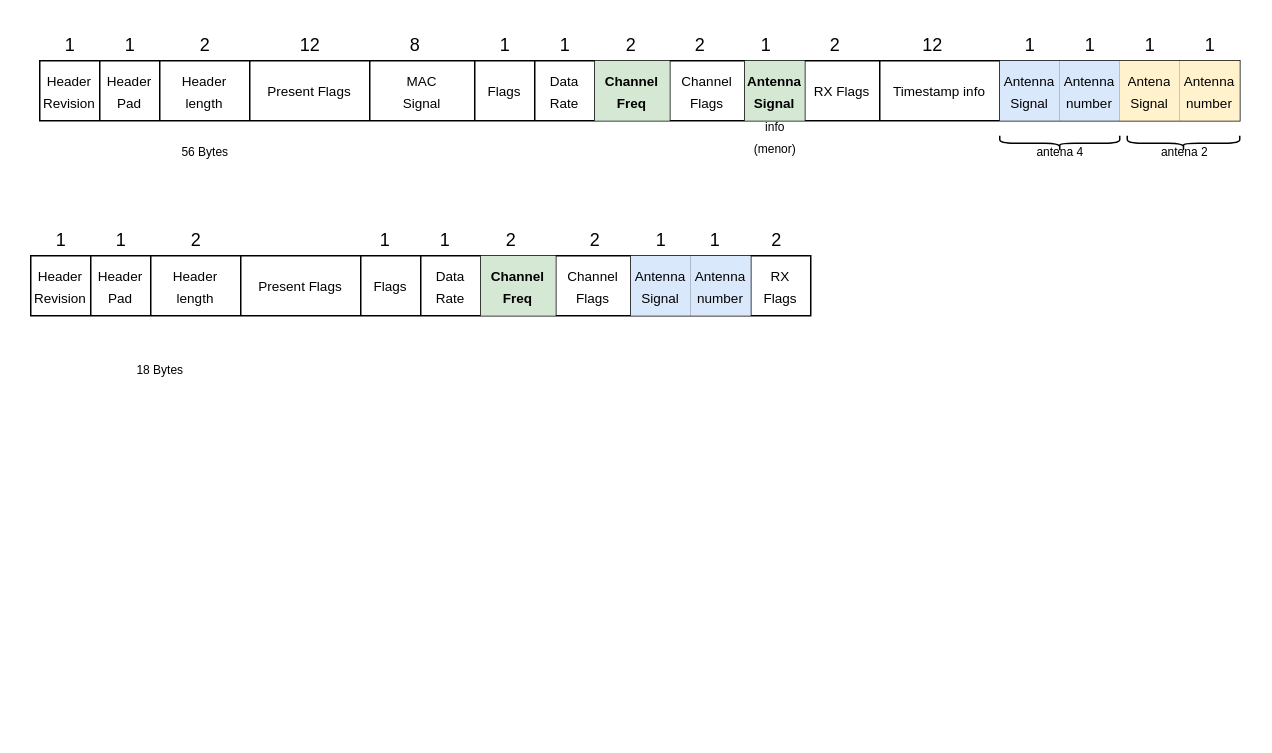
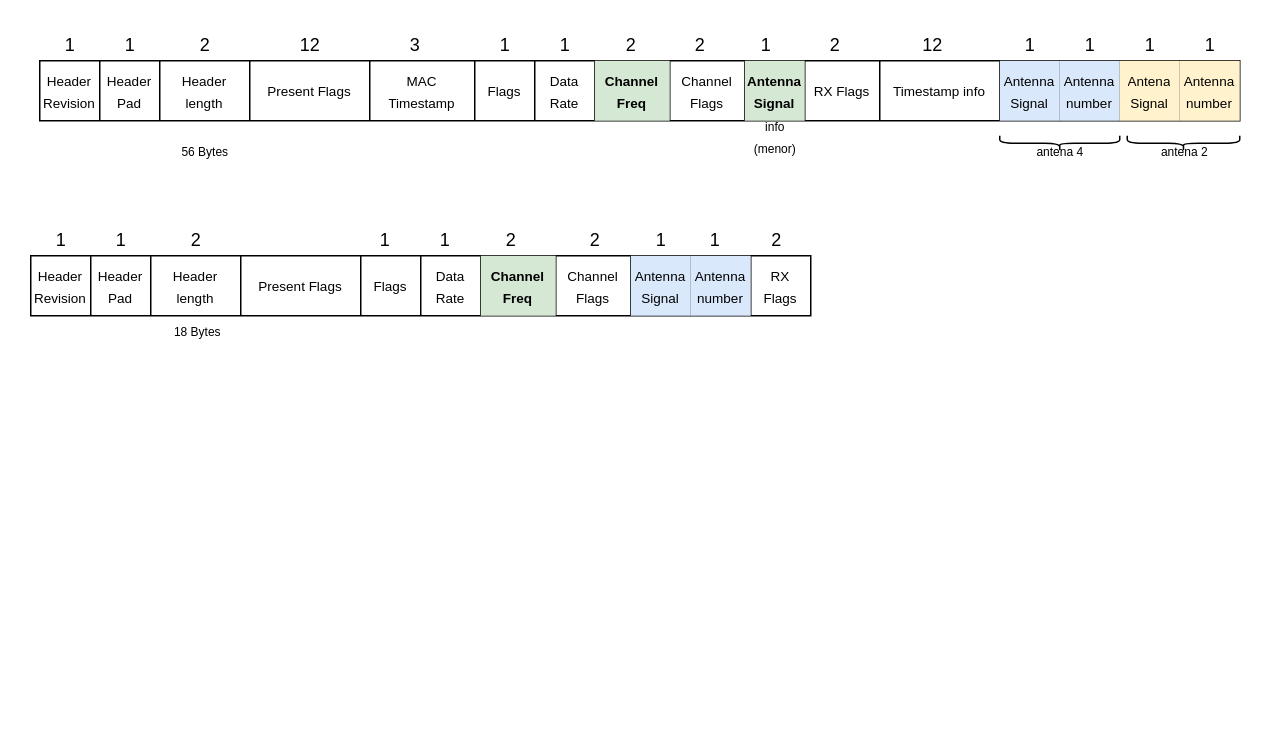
node "8": label "8" -> "3"
node "MAC Signal": label "MAC Signal" -> "MAC Timestamp"
node "18 Bytes": moved (159, 368) -> (197, 331)
